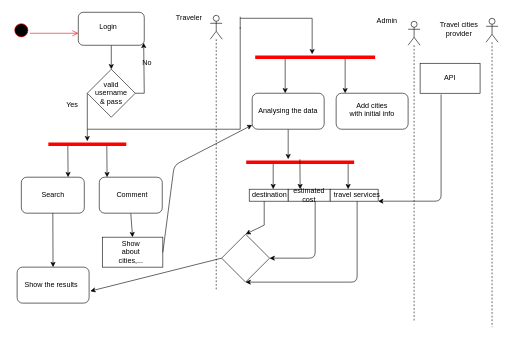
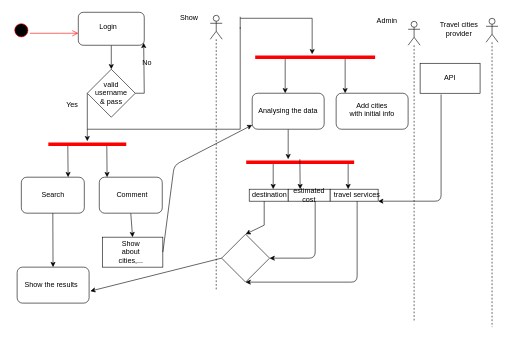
node "Traveler": label "Traveler" -> "Show"
